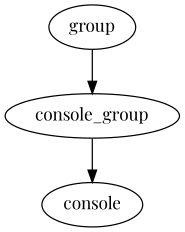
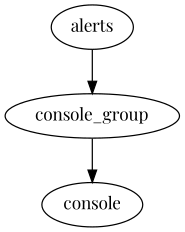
node "group": label "group" -> "alerts"
